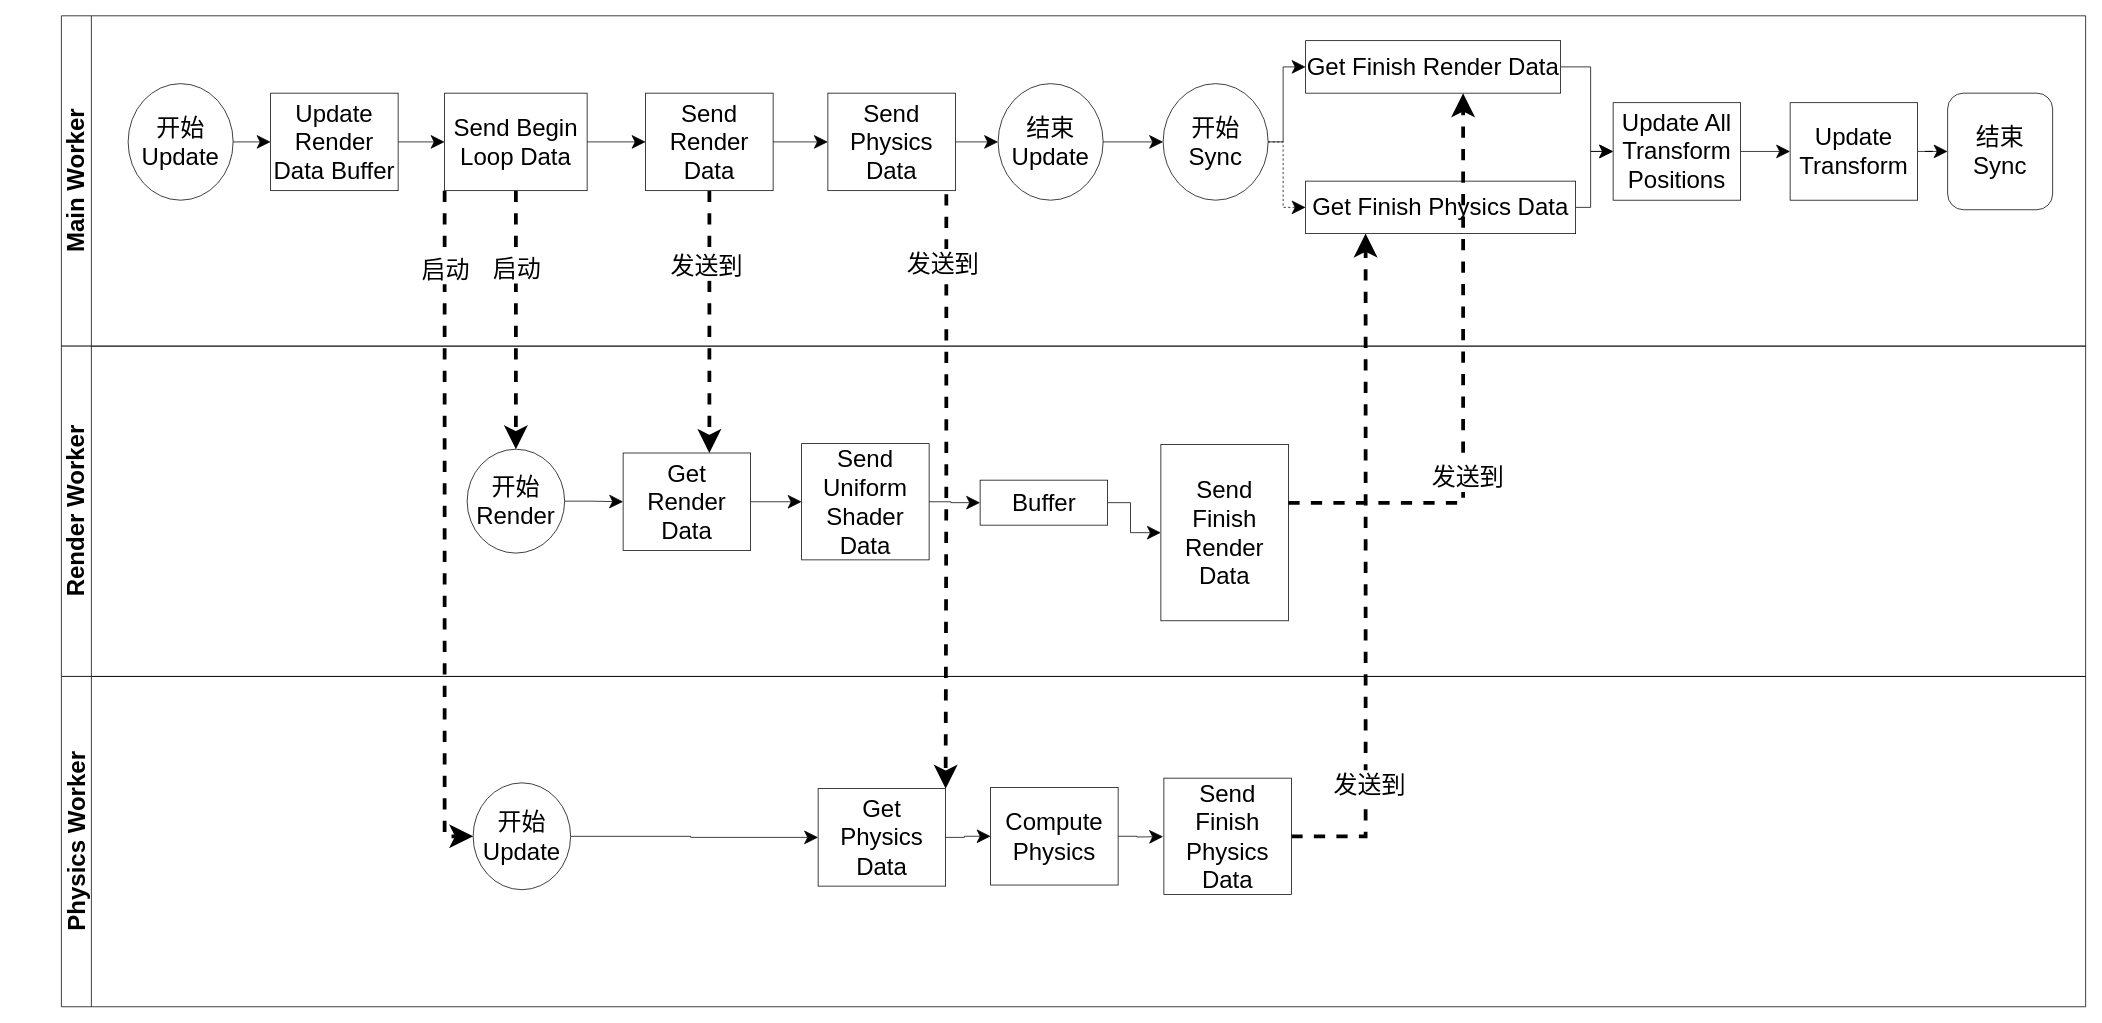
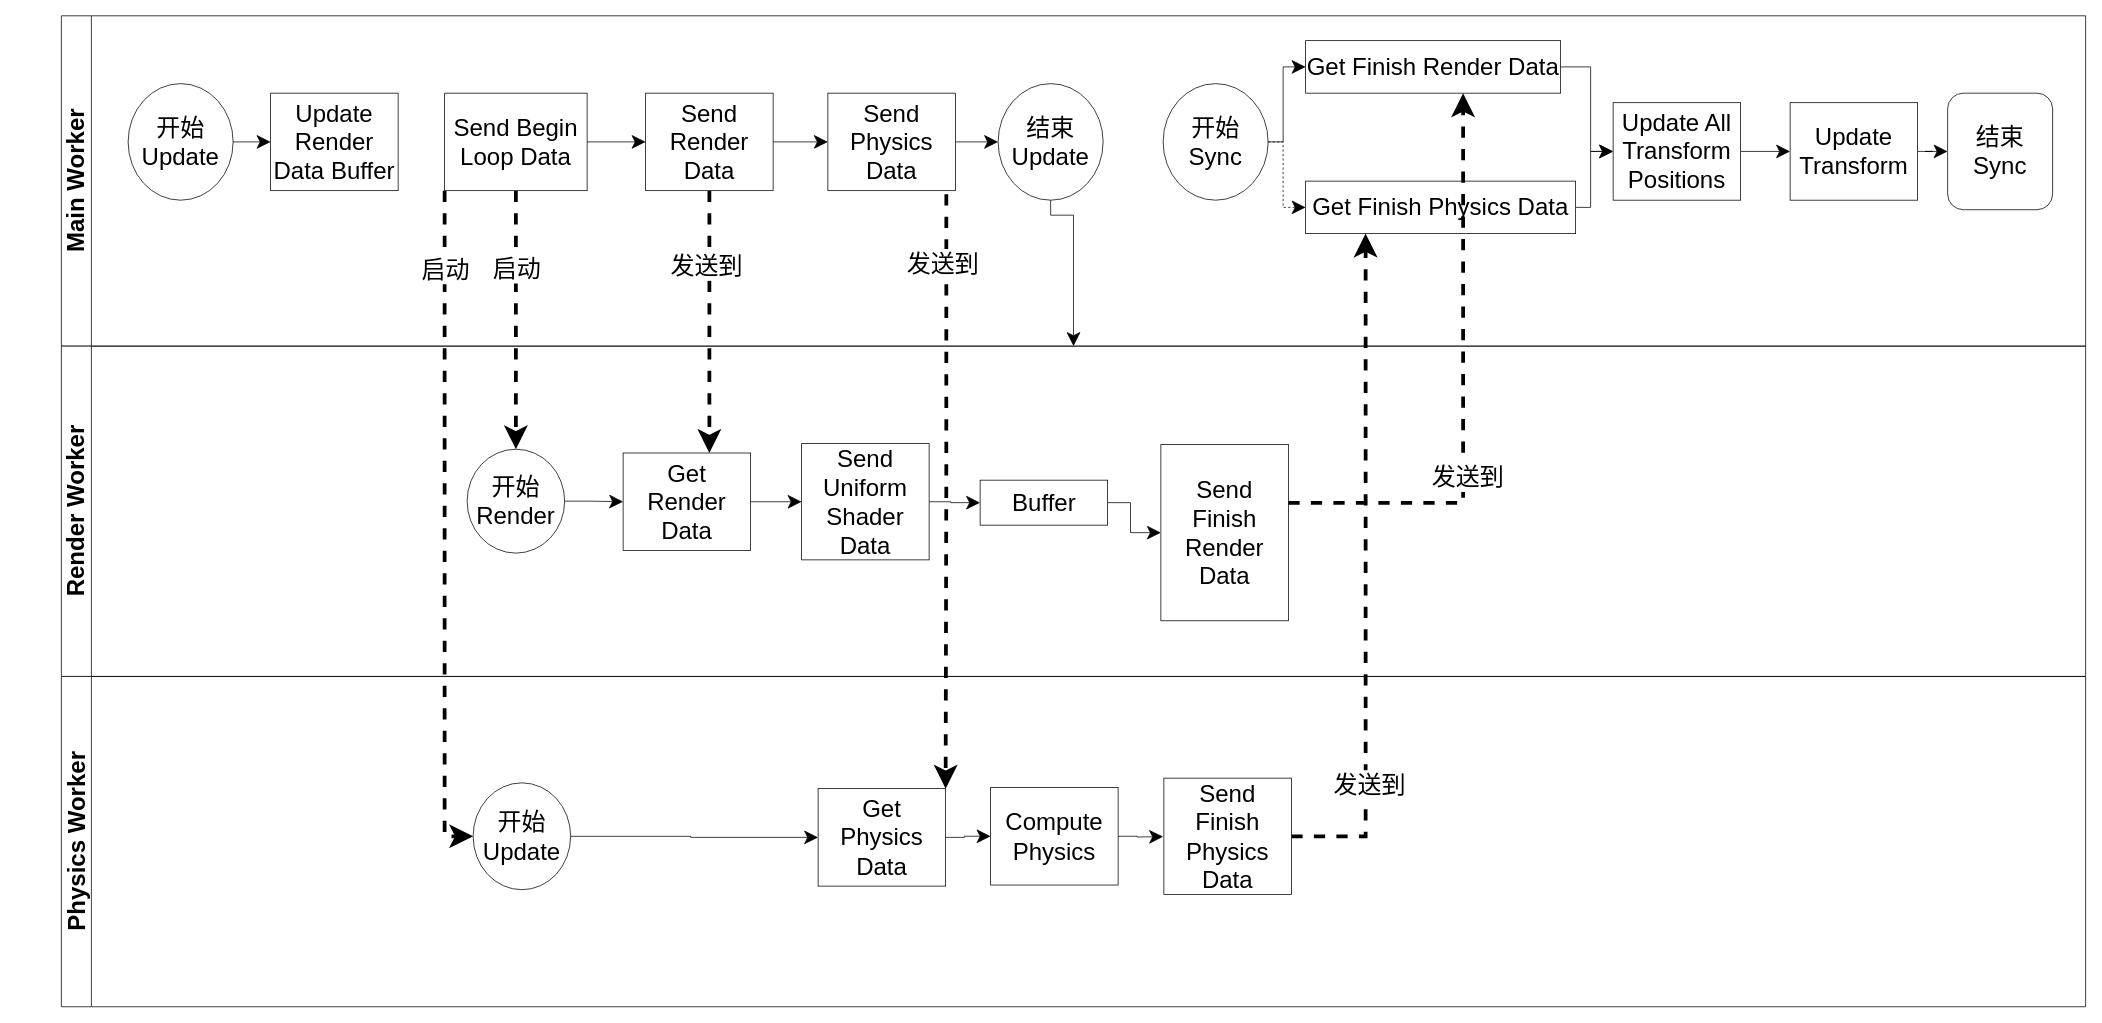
edge "Update Render Data Buffer" -> "Send Begin Loop Data": removed
edge "结束 Update" -> "开始 Sync": now "结束 Update" -> "Main Worker"
